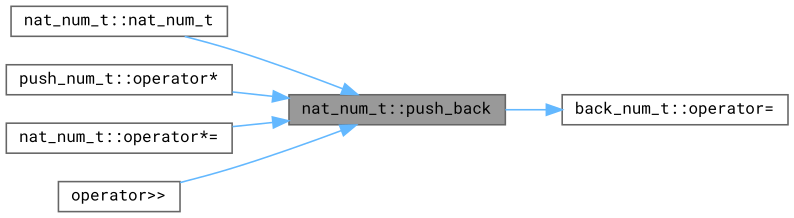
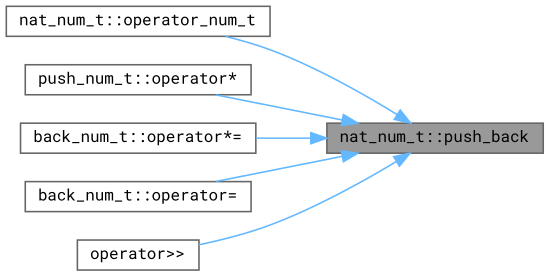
node "nat_num_t::nat_num_t": label "nat_num_t::nat_num_t" -> "nat_num_t::operator_num_t"
edge "nat_num_t::push_back" -> "back_num_t::operator=": reversed
node "nat_num_t::operator*=": label "nat_num_t::operator*=" -> "back_num_t::operator*="
